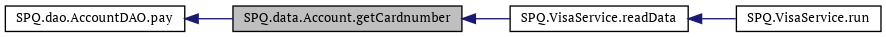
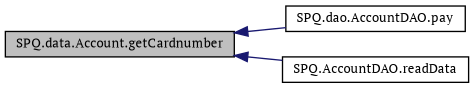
edge "SPQ.data.Account.getCardnumber" -> "SPQ.dao.AccountDAO.pay": reversed
node "SPQ.VisaService.readData": label "SPQ.VisaService.readData" -> "SPQ.AccountDAO.readData"
node "SPQ.VisaService.run": removed
